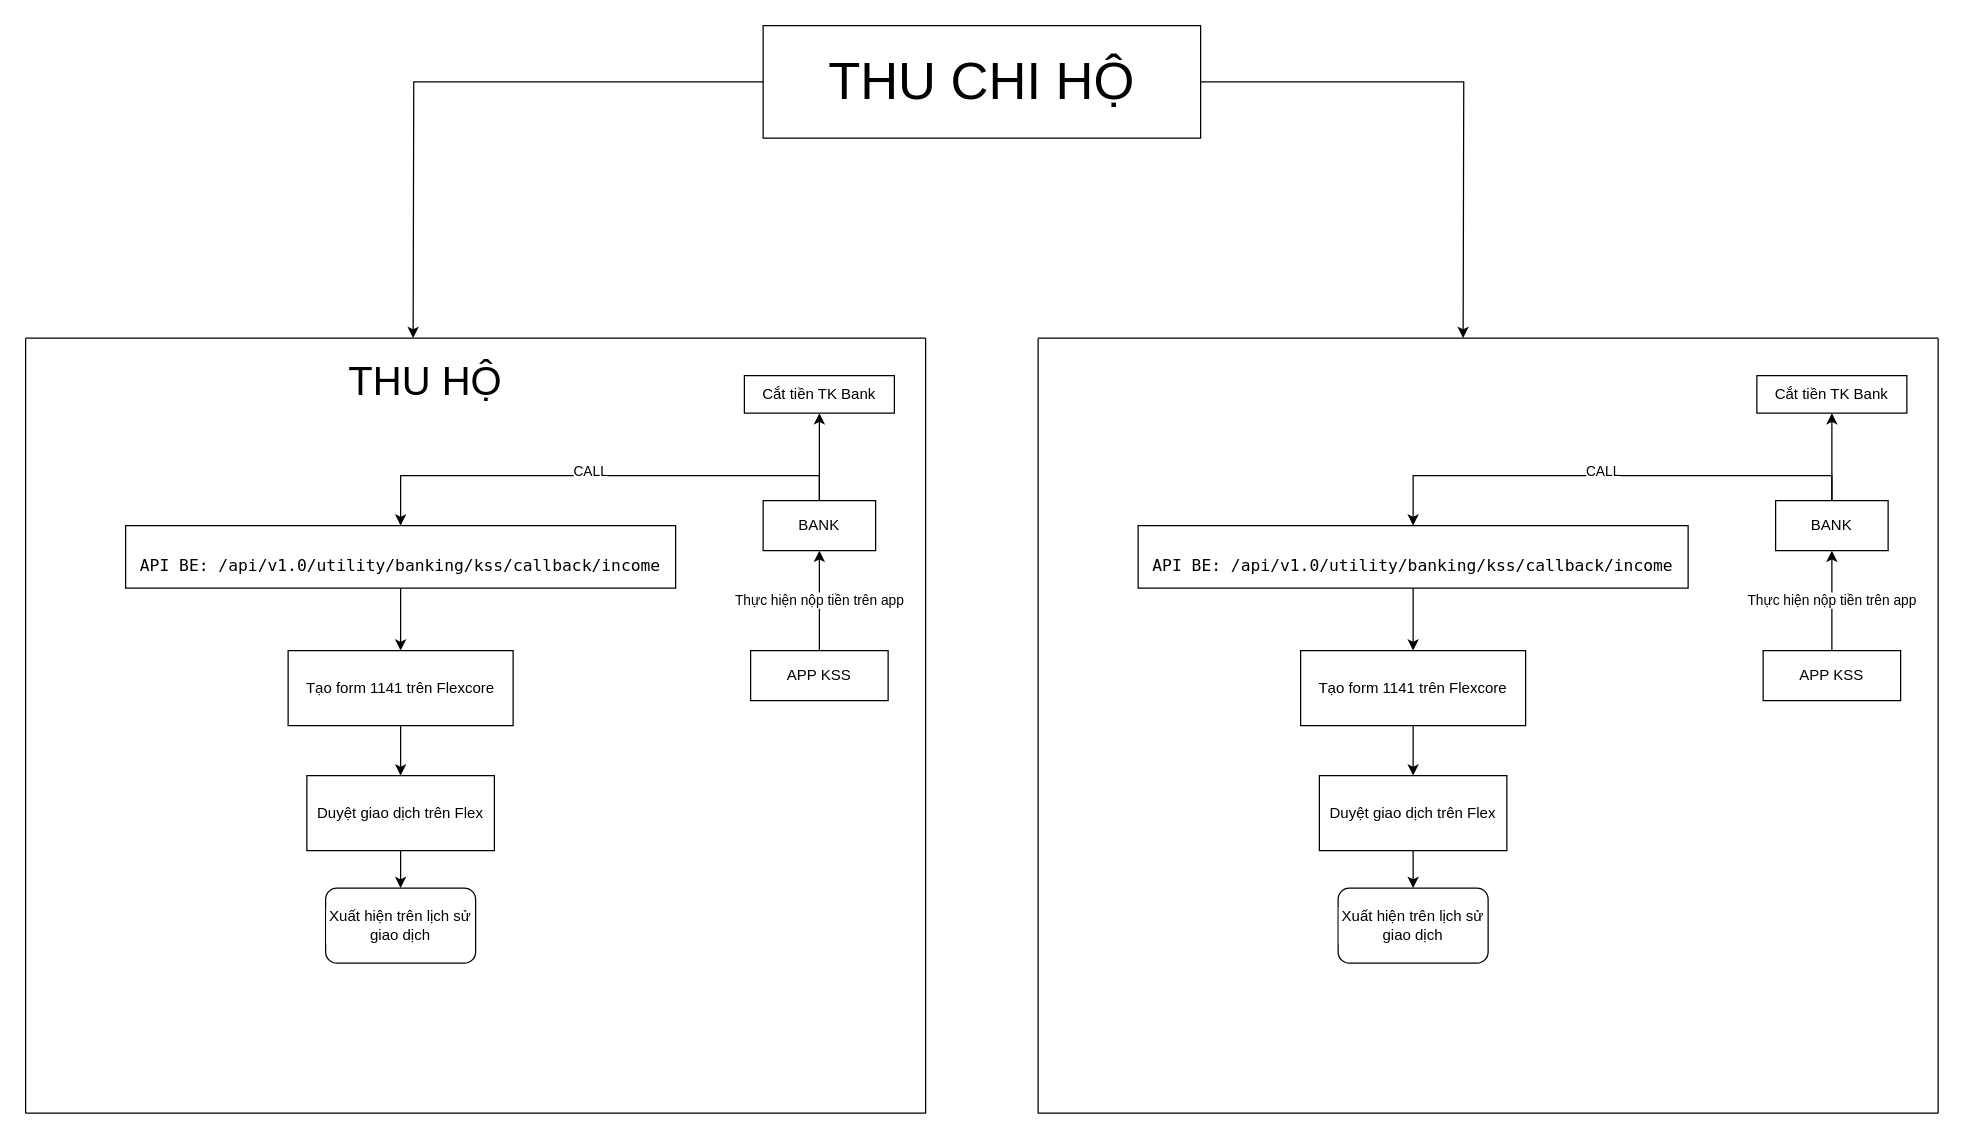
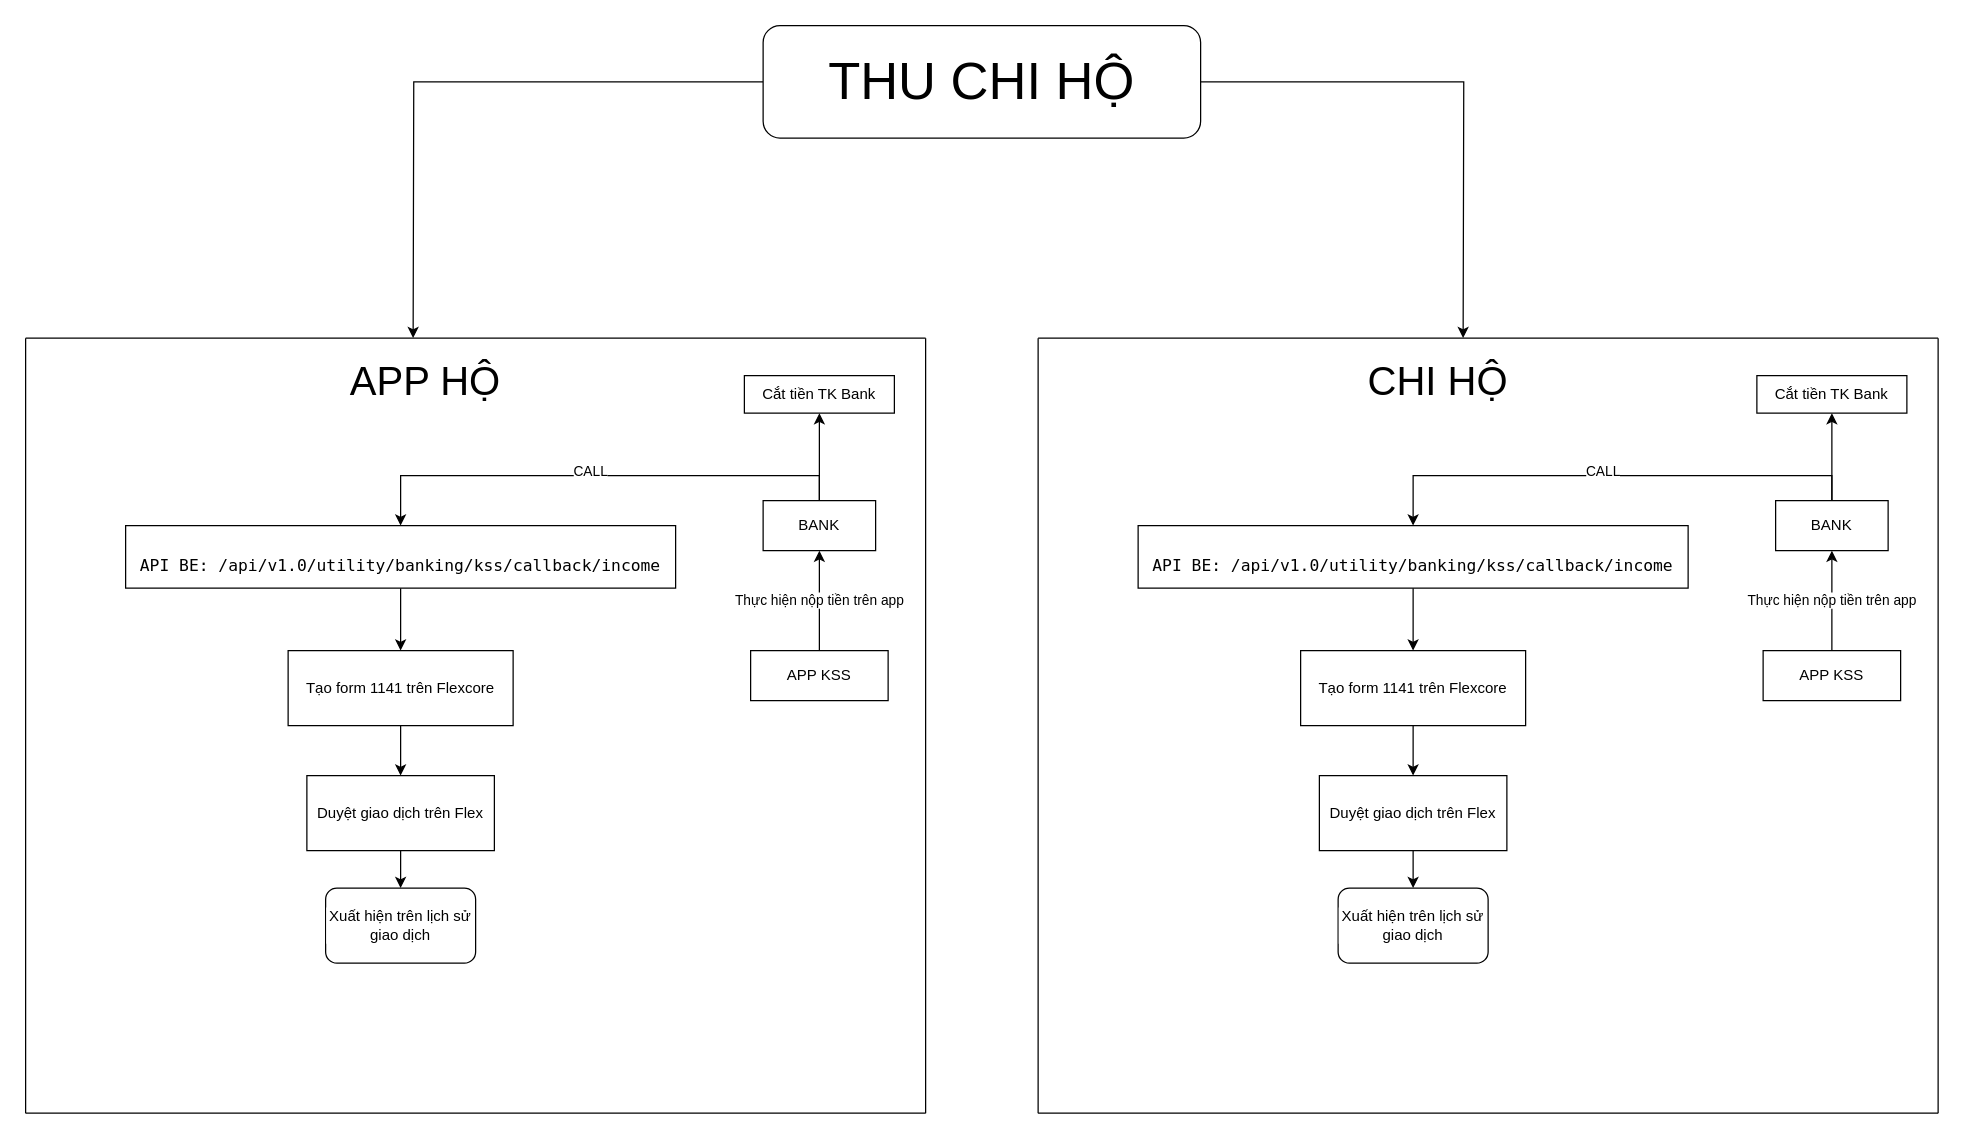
node "THU CHI HỘ": shape rectangle -> rounded rectangle
node "THU HỘ": label "THU HỘ" -> "APP HỘ"
node "CHI HỘ": added
